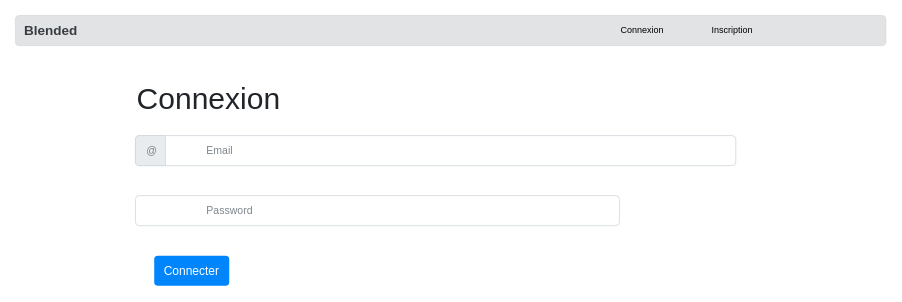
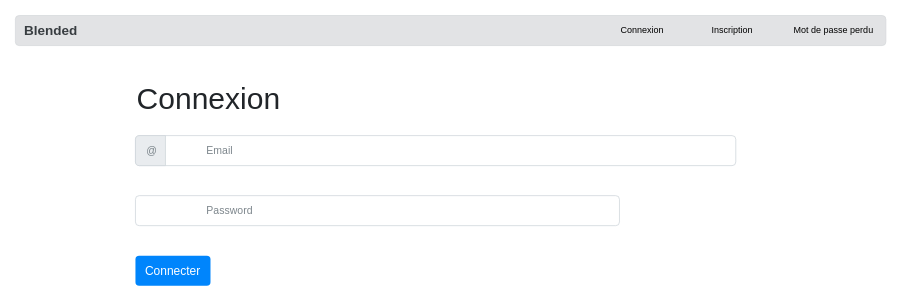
node "Mot de passe perdu": added
node "Connecter": moved (192, 270) -> (173, 270)
